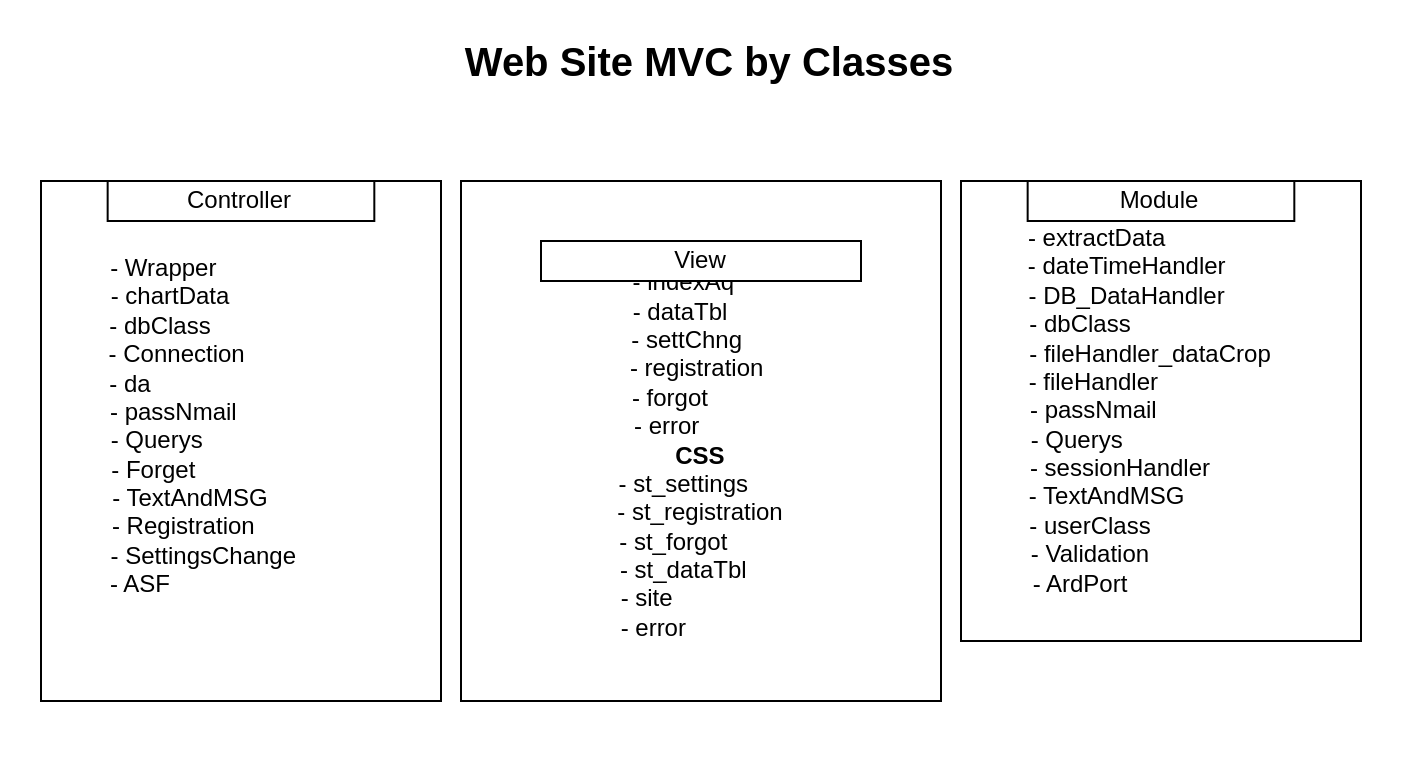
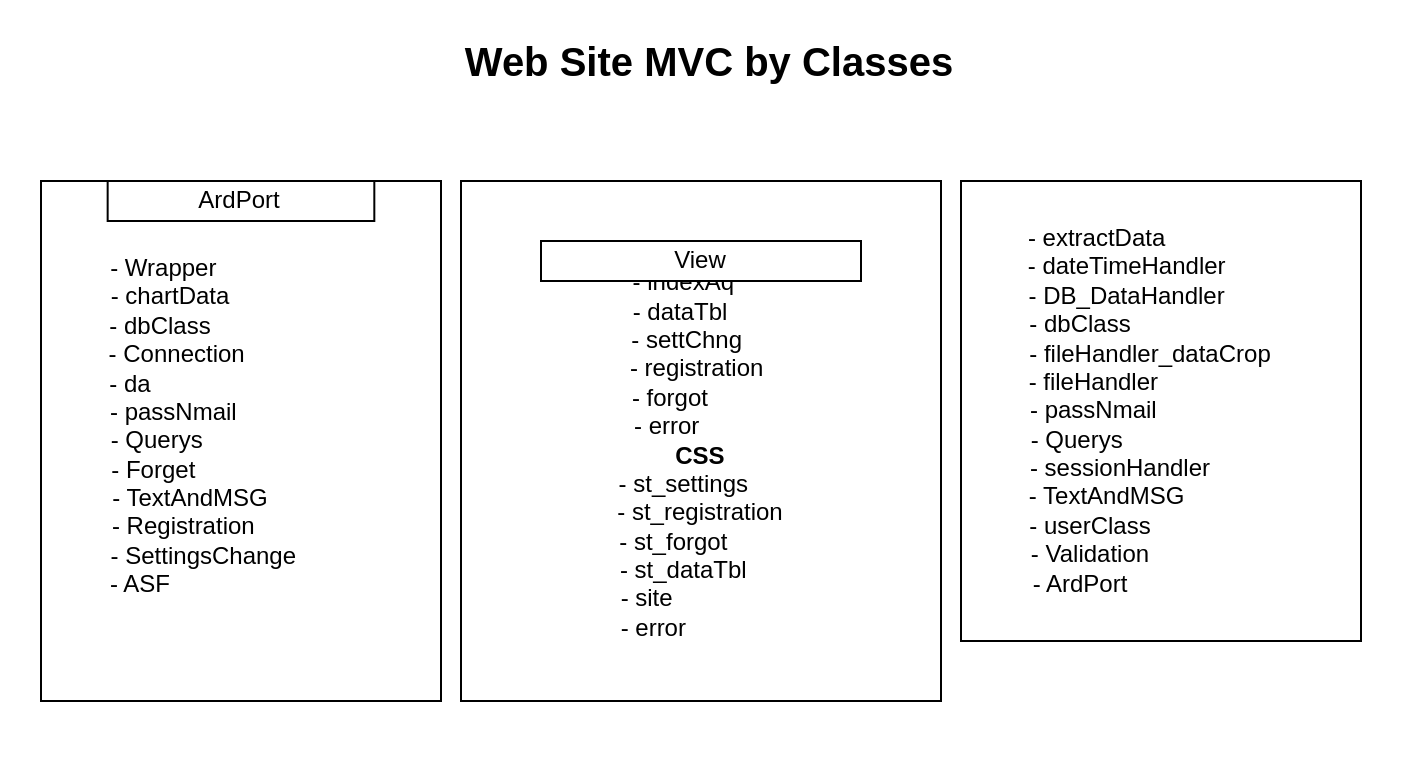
node "Controller": label "Controller" -> "ArdPort"
node "Module": removed
